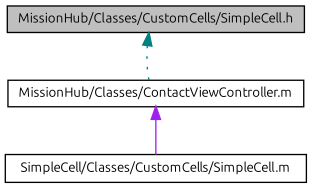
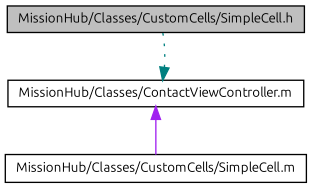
edge "MissionHub/Classes/ContactViewController.m" -> "MissionHub/Classes/CustomCells/SimpleCell.h": reversed
node "SimpleCell/Classes/CustomCells/SimpleCell.m": label "SimpleCell/Classes/CustomCells/SimpleCell.m" -> "MissionHub/Classes/CustomCells/SimpleCell.m"
